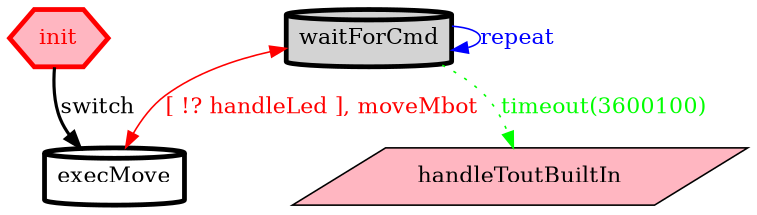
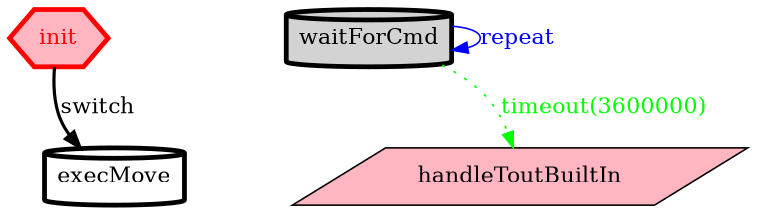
edge "waitForCmd" -- "execMove": removed, label "[ !? handleLed ], moveMbot"
edge "waitForCmd" -> "handleToutBuiltIn": label "timeout(3600100)" -> "timeout(3600000)"
